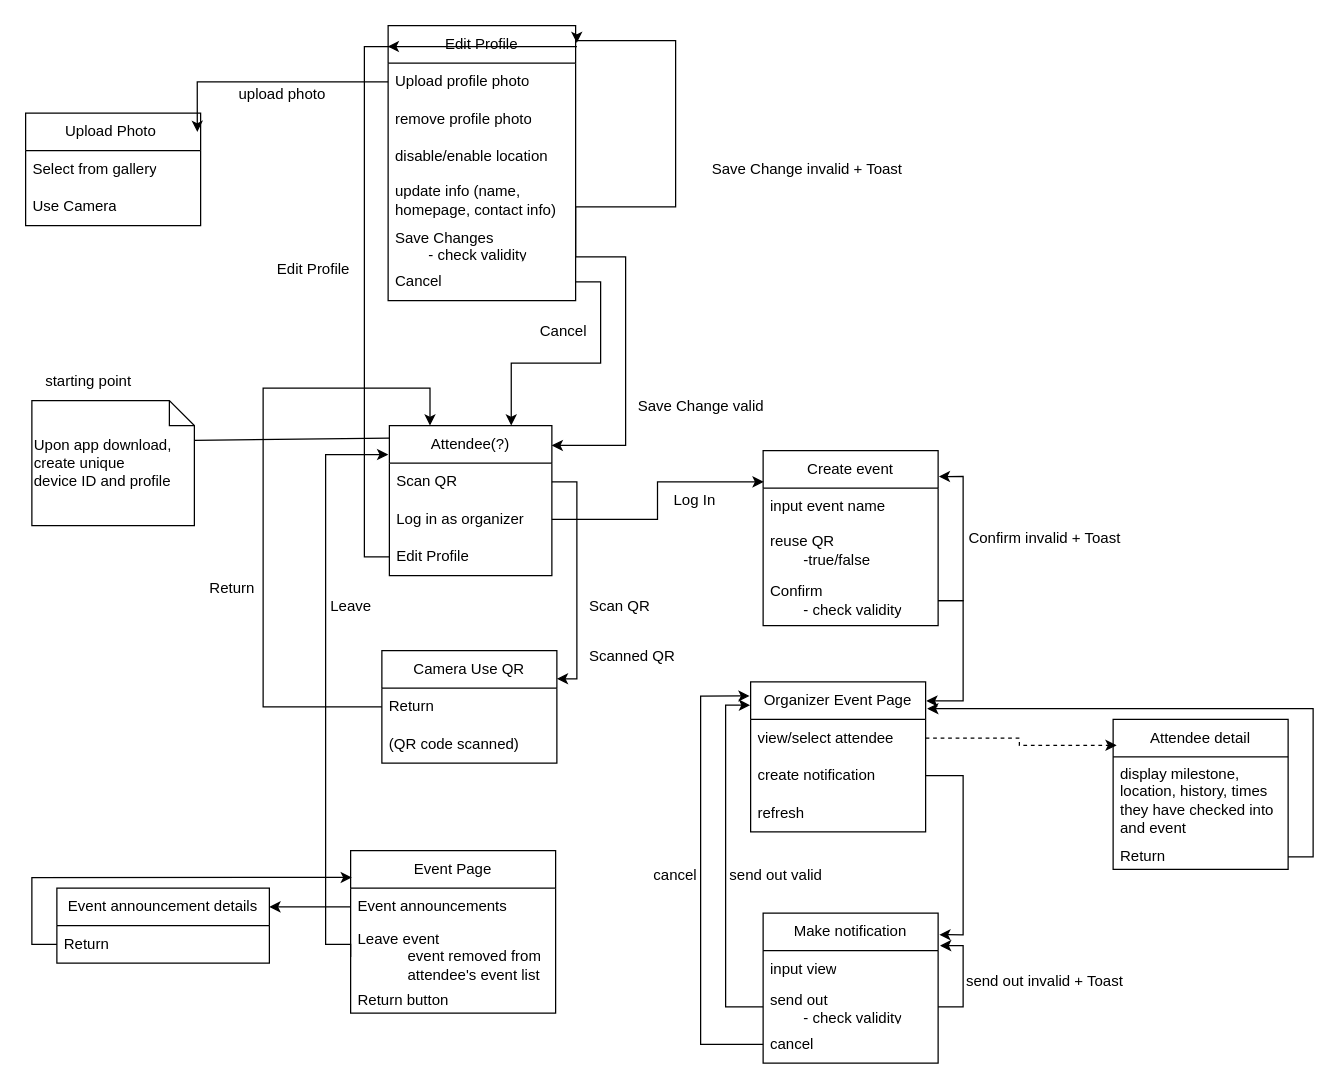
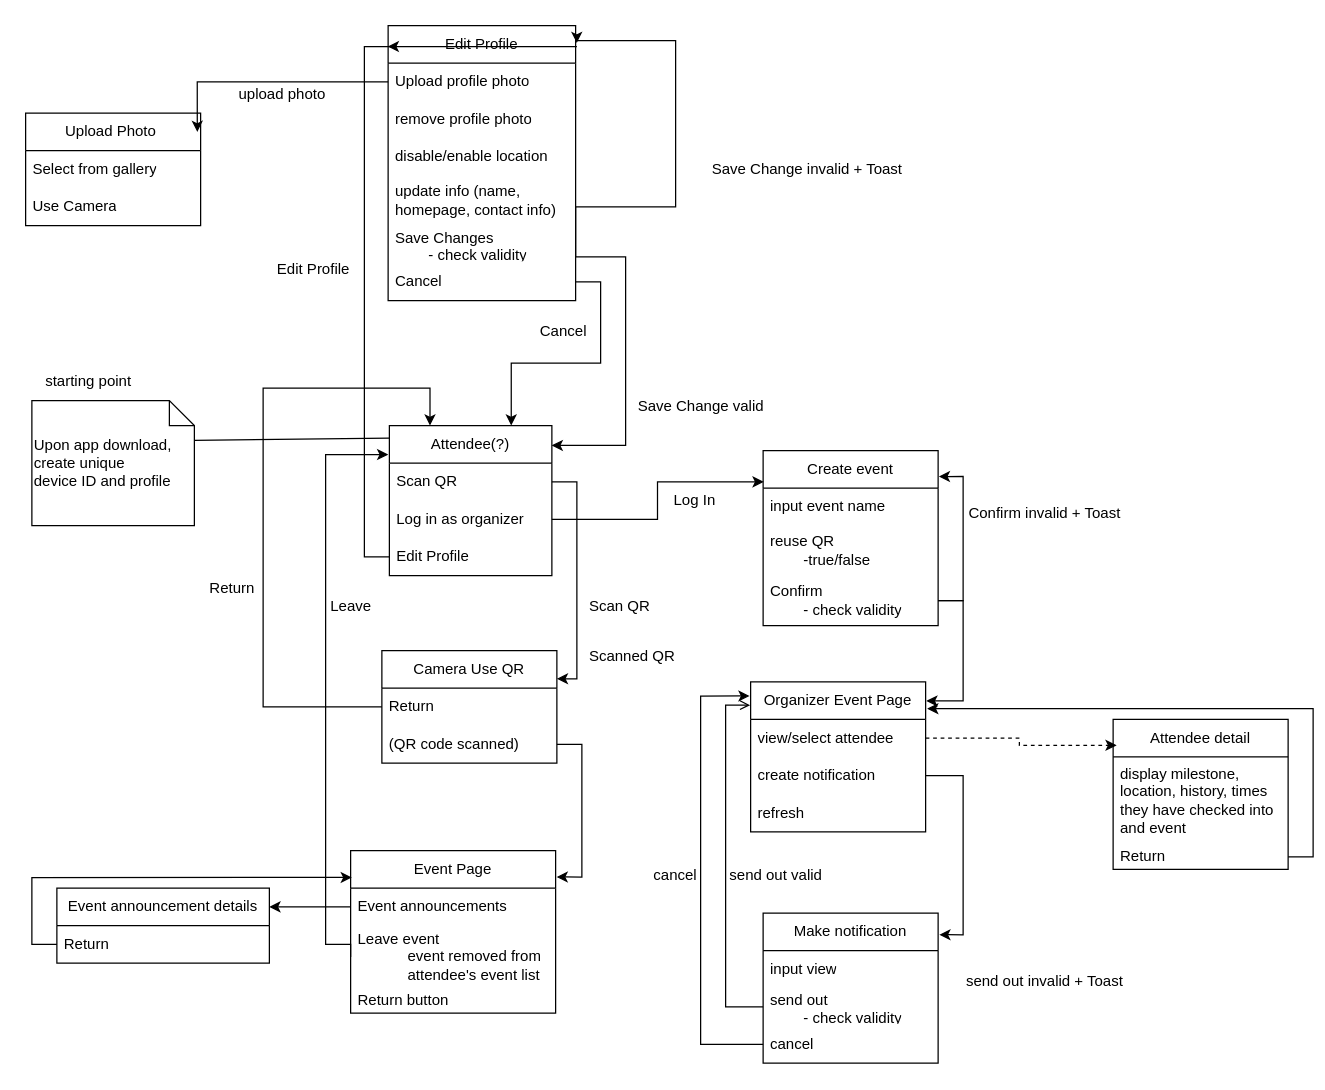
node "Confirm invalid + Toast": moved (1044, 538) -> (1044, 513)
edge "send out - check validity" -> "Organizer Event Page": arrowhead classic -> open
edge "(QR code scanned)" -> "Event Page": added
edge "send out - check validity" -> "input view": removed
